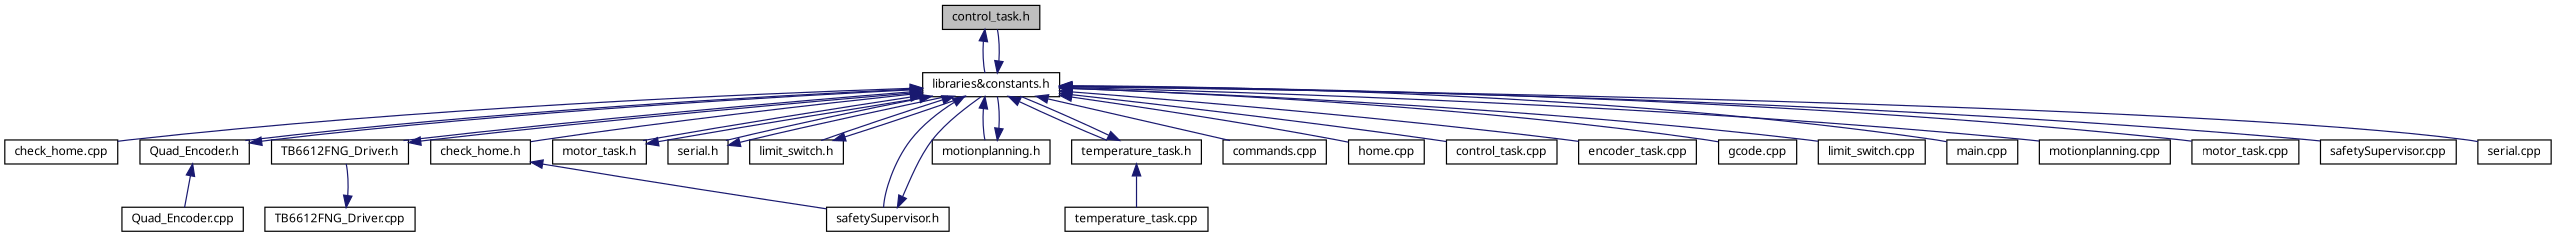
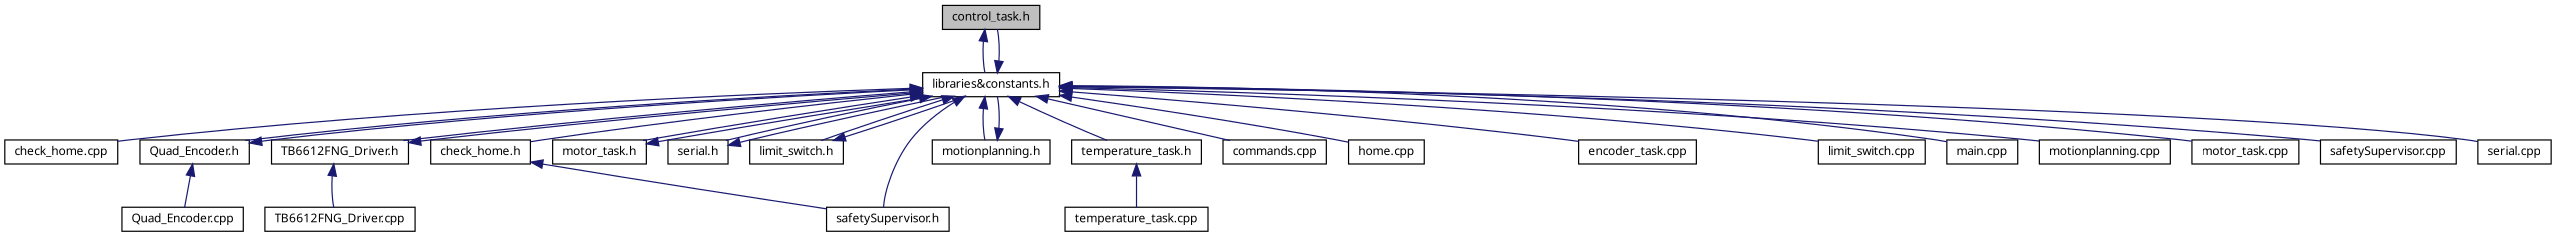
edge "libraries&constants.h" -> "temperature_task.h": removed
edge "libraries&constants.h" -> "safetySupervisor.h": removed
node "control_task.cpp": removed
node "gcode.cpp": removed
edge "TB6612FNG_Driver.h" -> "TB6612FNG_Driver.cpp": reversed
